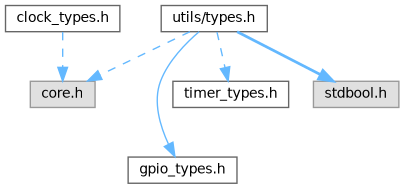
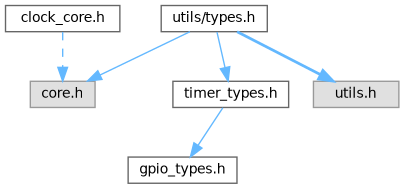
node "clock_types.h": label "clock_types.h" -> "clock_core.h"
edge "utils/types.h" -> "timer_types.h": style dashed -> solid
edge "utils/types.h" -> "core.h": style dashed -> solid
edge "utils/types.h" -> "gpio_types.h": now "timer_types.h" -> "gpio_types.h"
node "stdbool.h": label "stdbool.h" -> "utils.h"
